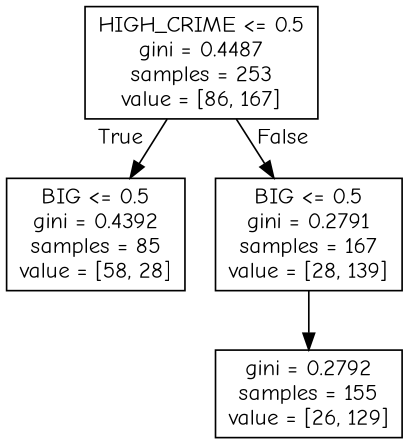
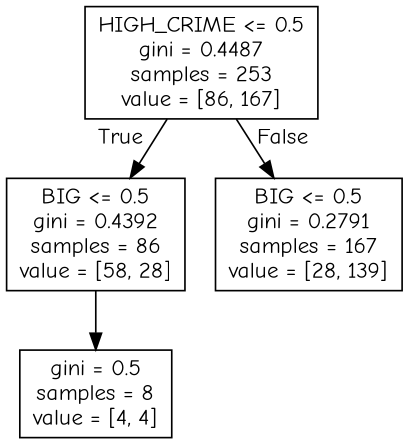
node "BIG <= 0.5 gini = 0.4392 samples = 85 value = [58, 28]": label "BIG <= 0.5 gini = 0.4392 samples = 85 value = [58, 28]" -> "BIG <= 0.5 gini = 0.4392 samples = 86 value = [58, 28]"
node "gini = 0.5 samples = 8 value = [4, 4]": added
node "gini = 0.2792 samples = 155 value = [26, 129]": removed
